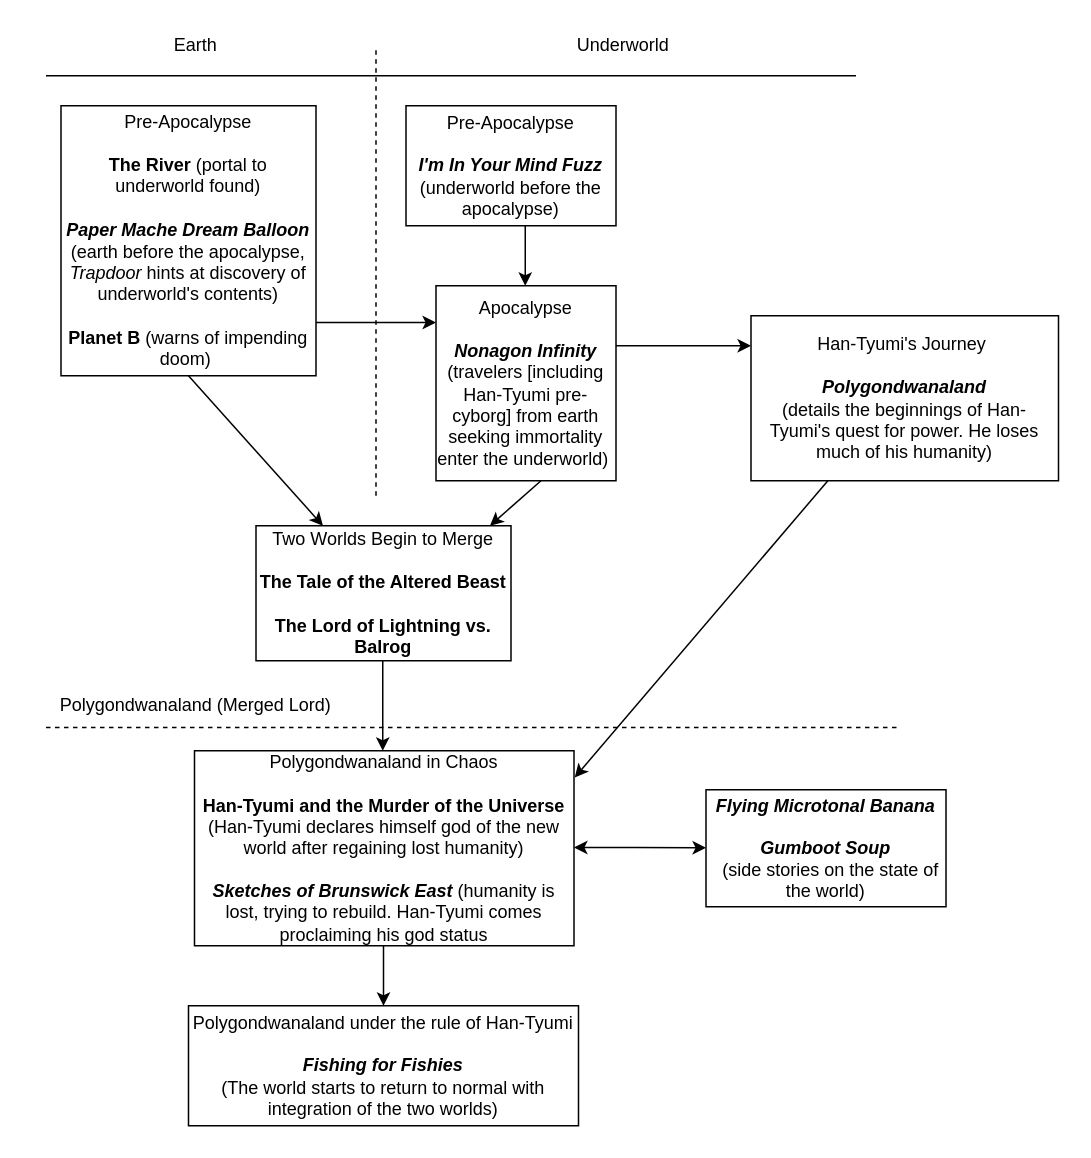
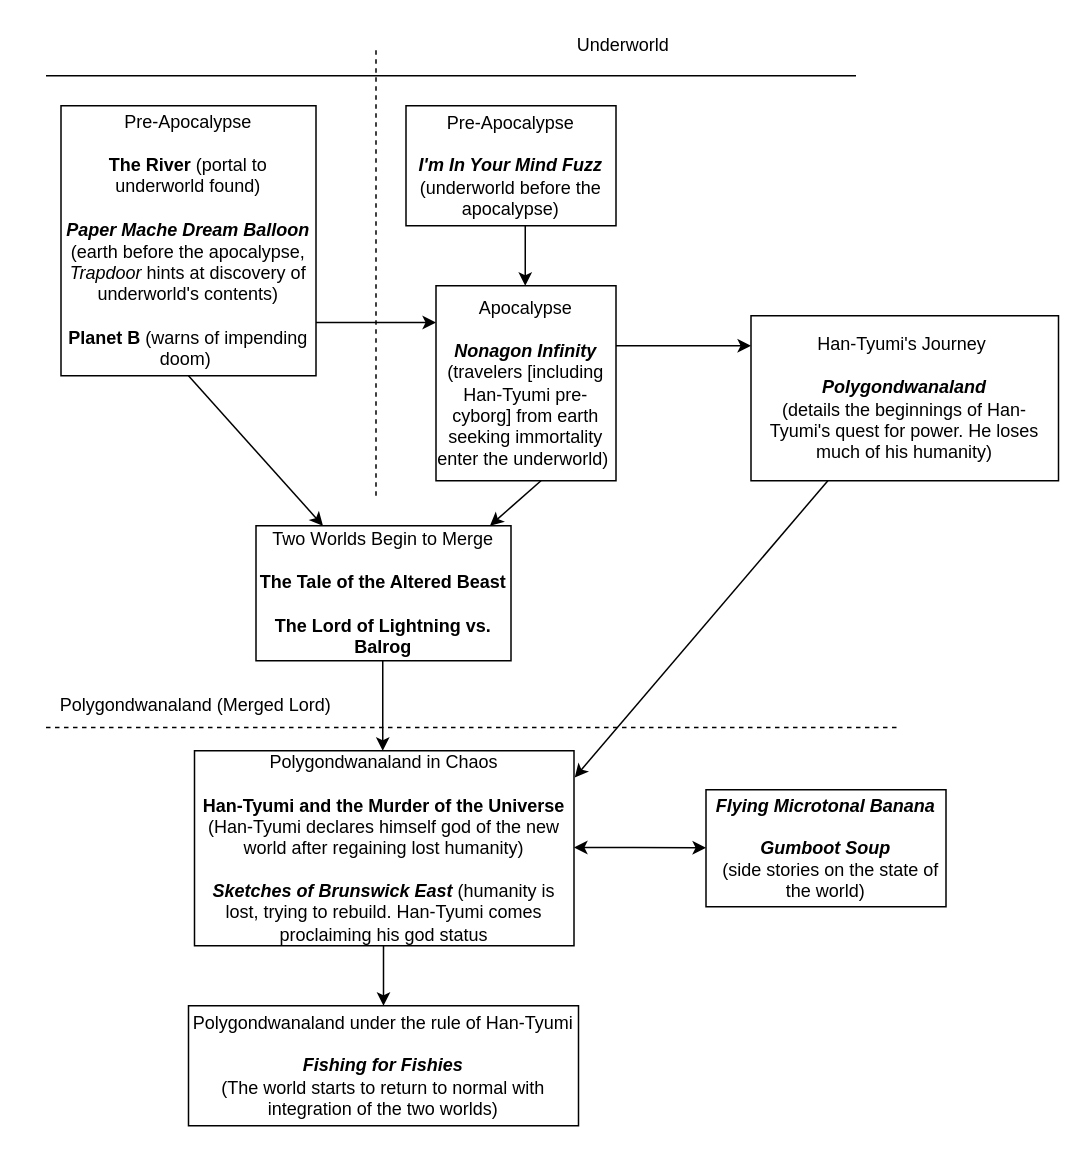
node "Earth": removed
